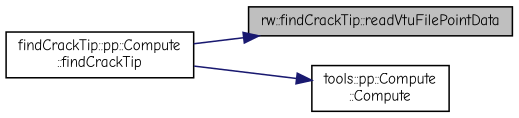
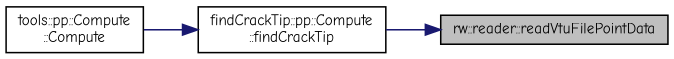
node "rw::findCrackTip::readVtuFilePointData": label "rw::findCrackTip::readVtuFilePointData" -> "rw::reader::readVtuFilePointData"
edge "findCrackTip::pp::Compute ::findCrackTip" -> "tools::pp::Compute ::Compute": reversed
